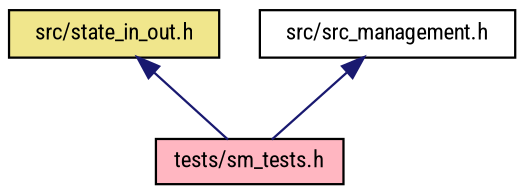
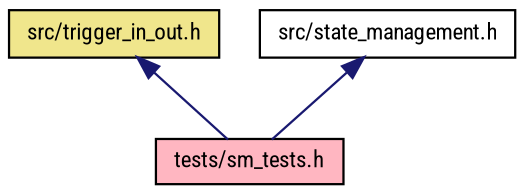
node "src/state_in_out.h": label "src/state_in_out.h" -> "src/trigger_in_out.h"
node "src/src_management.h": label "src/src_management.h" -> "src/state_management.h"
